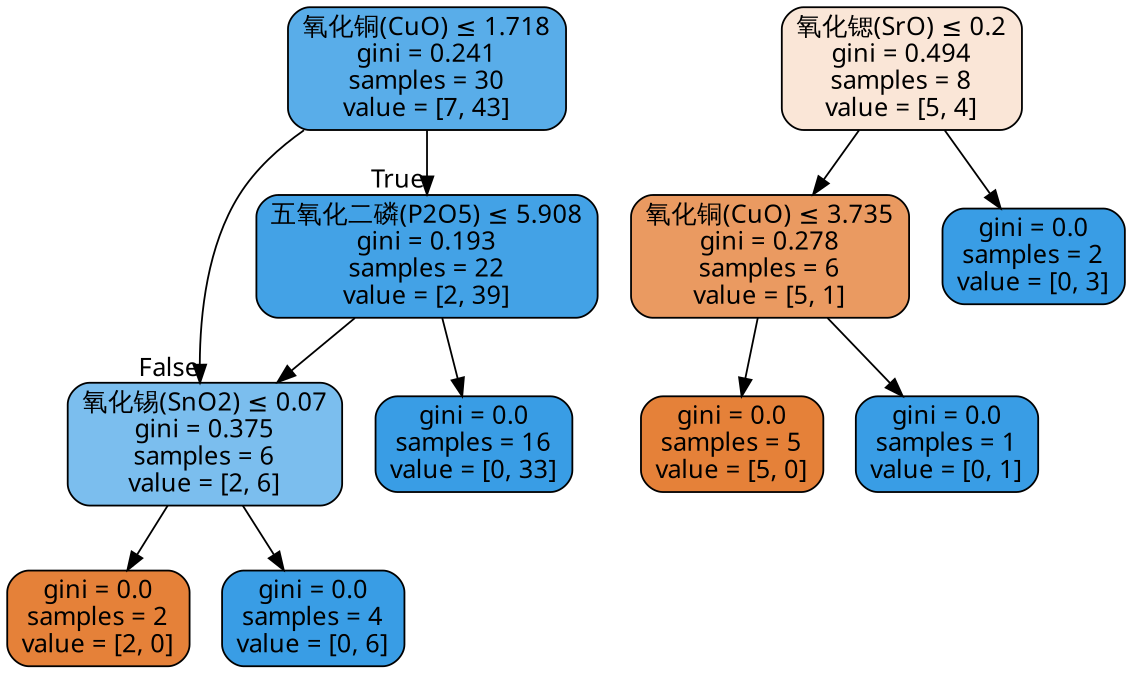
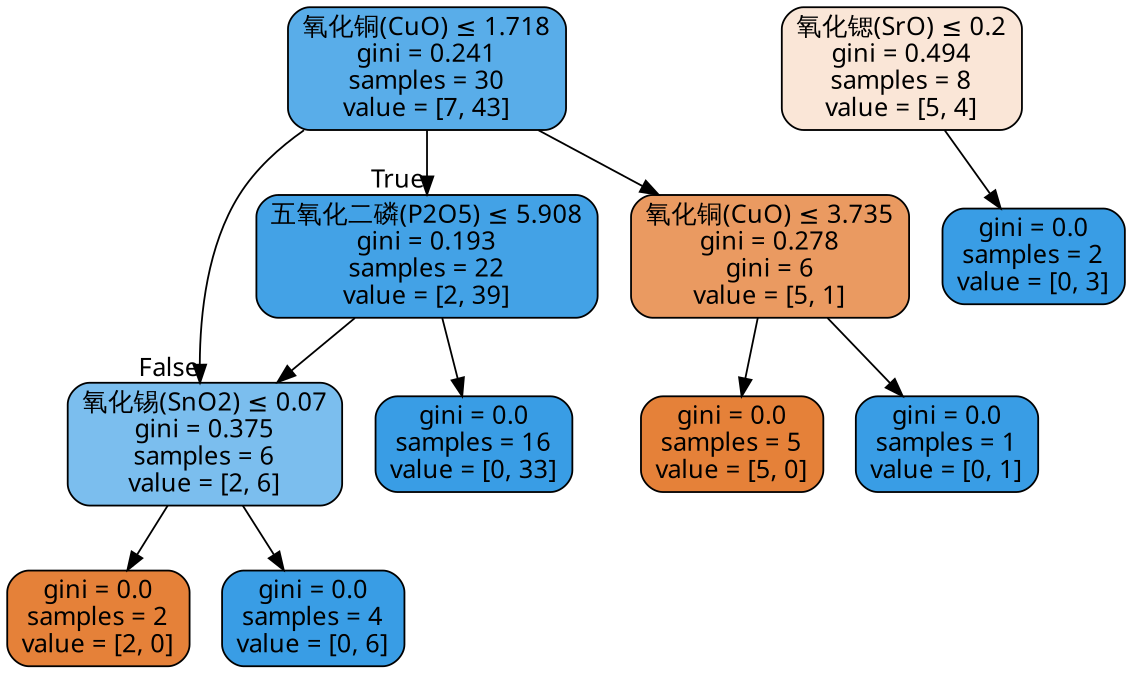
edge "氧化锶(SrO) ≤ 0.2" -> "氧化铜(CuO) ≤ 3.735": now "氧化铜(CuO) ≤ 1.718" -> "氧化铜(CuO) ≤ 3.735"
node "氧化铜(CuO) ≤ 3.735": text "samples = 6" -> "gini = 6"
